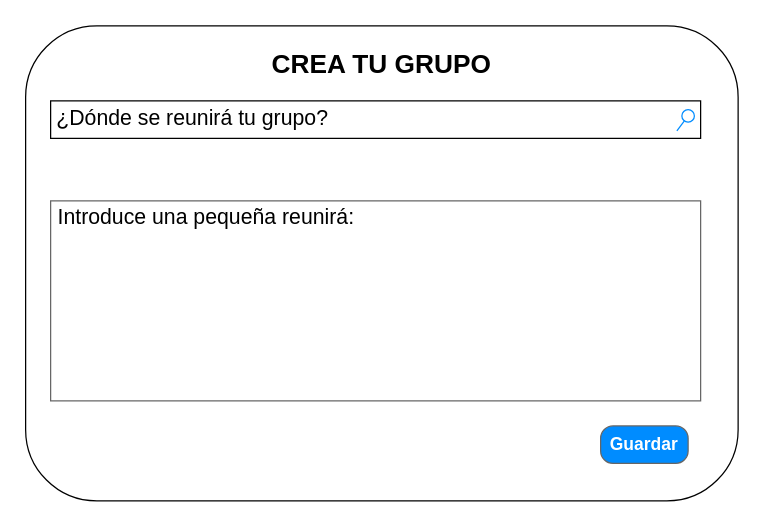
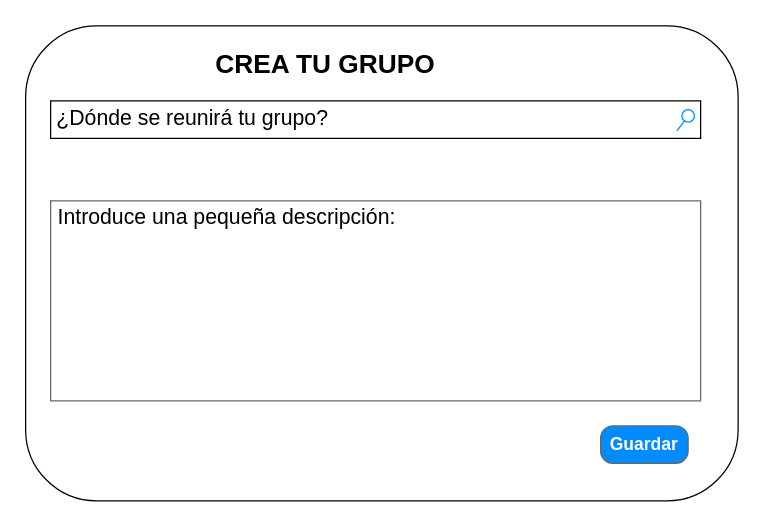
node "CREA TU GRUPO": moved (382, 63) -> (326, 63)
node "Introduce una pequeña reunirá:": label "Introduce una pequeña reunirá:" -> "Introduce una pequeña descripción:"
